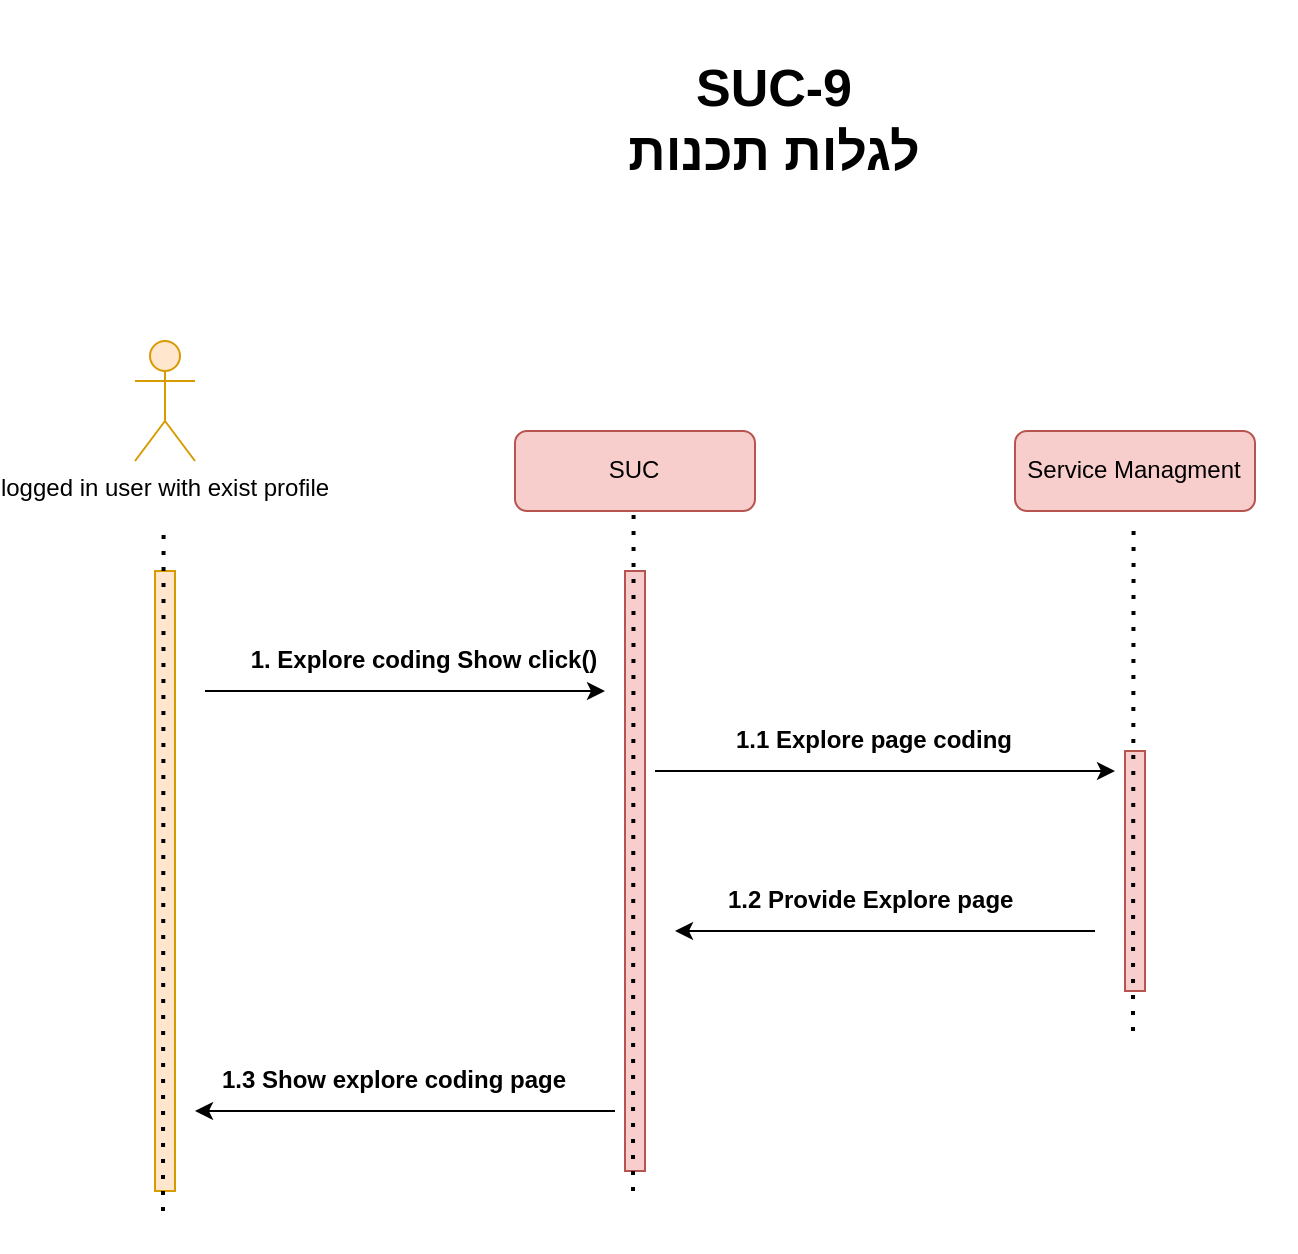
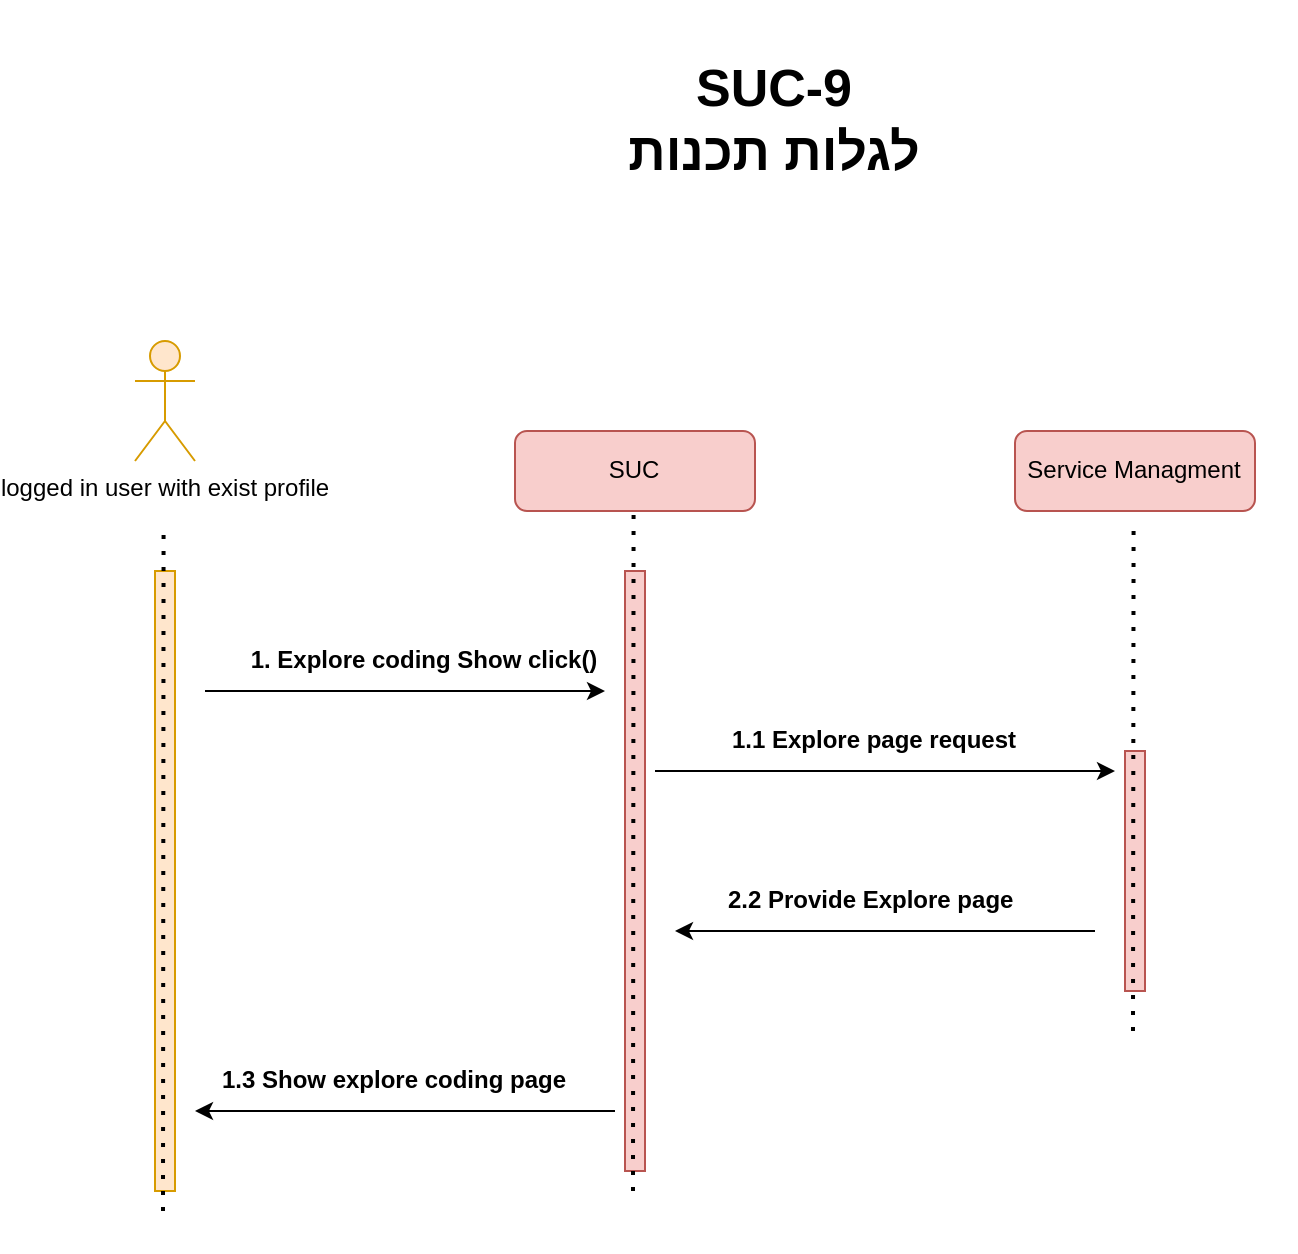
node "1.1 Explore page coding": label "1.1 Explore page coding" -> "1.1 Explore page request"
node "1.2 Provide Explore page": label "1.2 Provide Explore page" -> "2.2 Provide Explore page"
